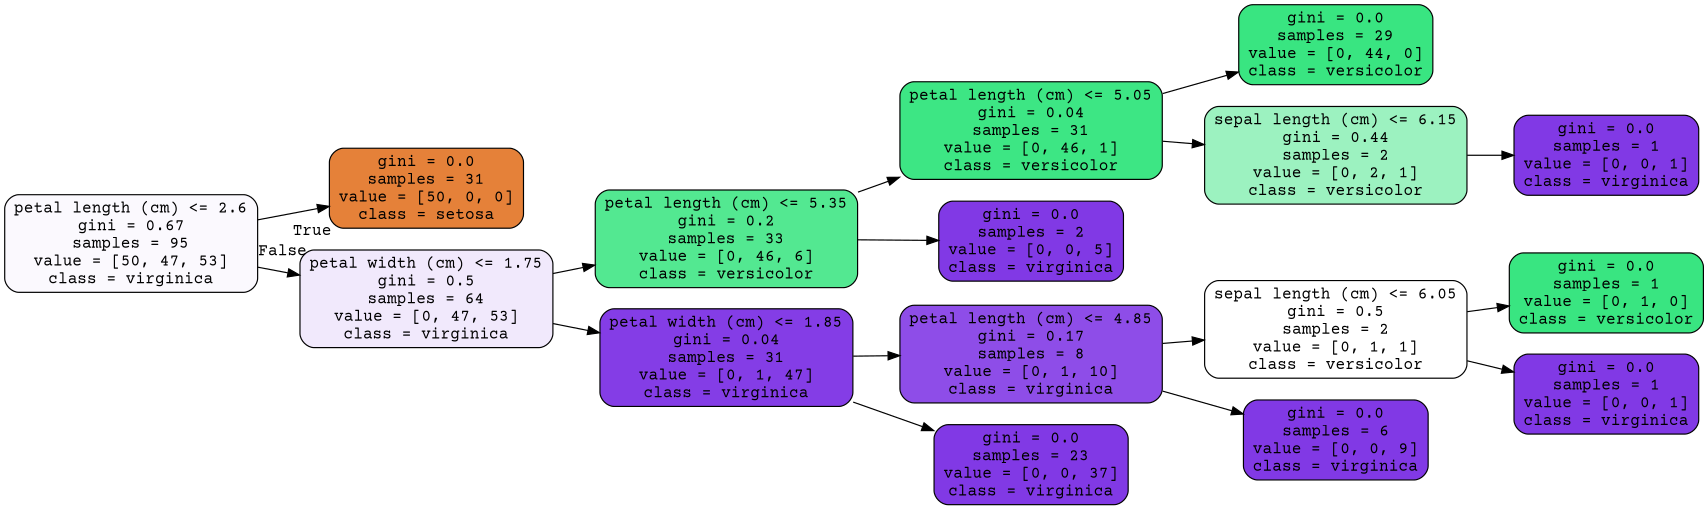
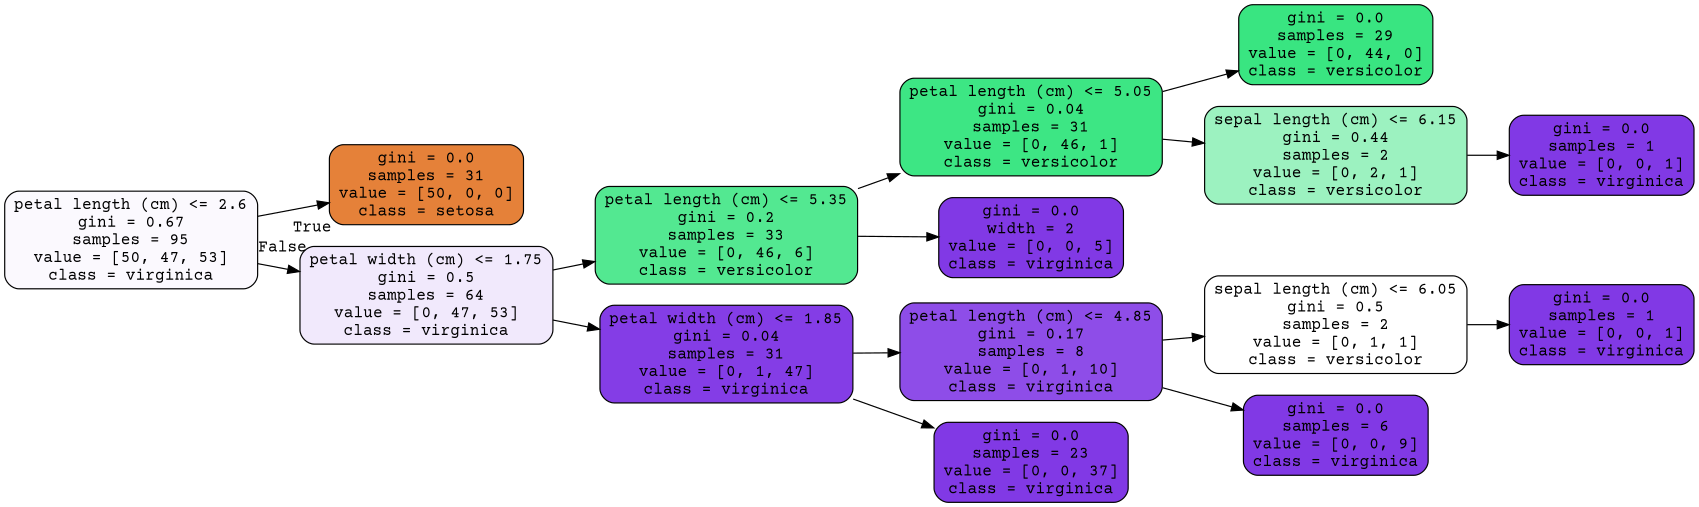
node "gini = 0.0 samples = 2 value = [0, 0, 5] class = virginica": label "gini = 0.0 samples = 2 value = [0, 0, 5] class = virginica" -> "gini = 0.0 width = 2 value = [0, 0, 5] class = virginica"
node "gini = 0.0 samples = 1 value = [0, 1, 0] class = versicolor": removed
